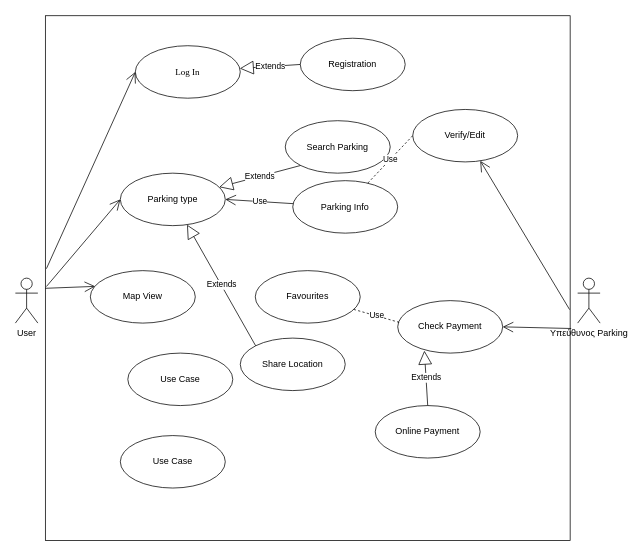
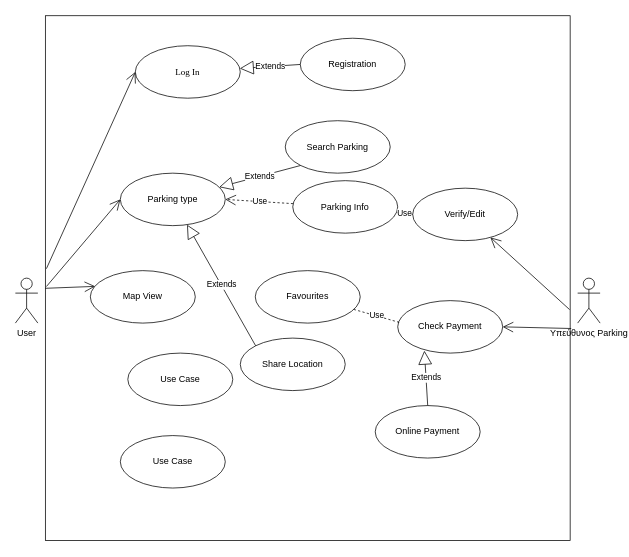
node "Verify/Edit": moved (465, 135) -> (465, 214)
edge "Parking Info" -> "Parking type": style solid -> dashed
